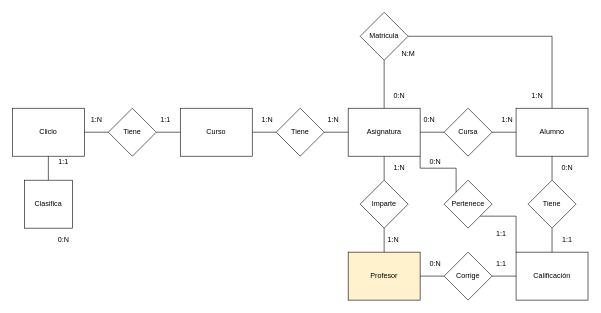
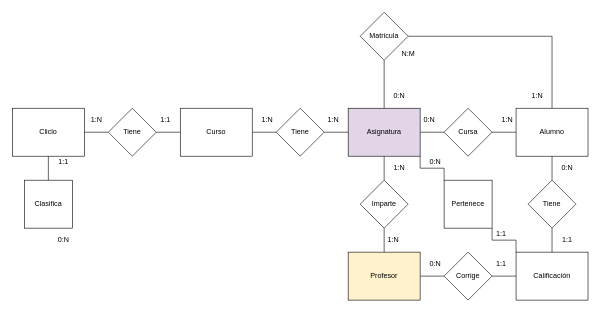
node "Asignatura": fillcolor #ffffff -> #e1d5e7
node "Pertenece": shape diamond -> rectangle
